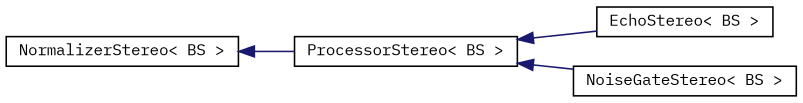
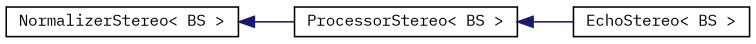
node "NoiseGateStereo< BS >": removed
